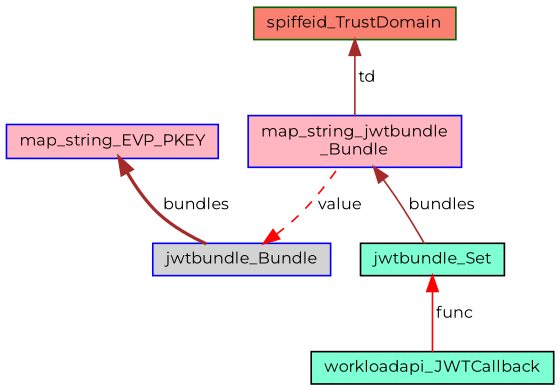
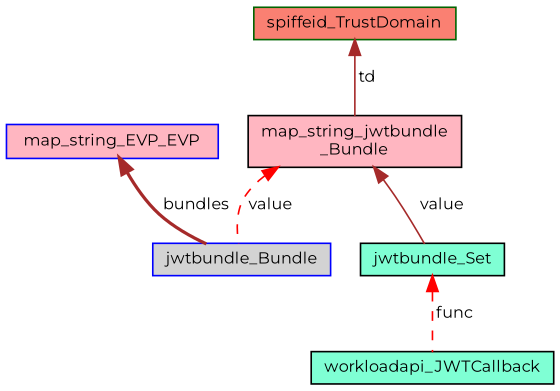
node "map_string_EVP_PKEY": label "map_string_EVP_PKEY" -> "map_string_EVP_EVP"
node "map_string_jwtbundle _Bundle": color blue -> black
edge "map_string_jwtbundle _Bundle" -> "jwtbundle_Bundle": reversed
edge "jwtbundle_Set" -> "map_string_jwtbundle _Bundle": label " bundles" -> " value"
edge "workloadapi_JWTCallback" -> "jwtbundle_Set": style solid -> dashed
